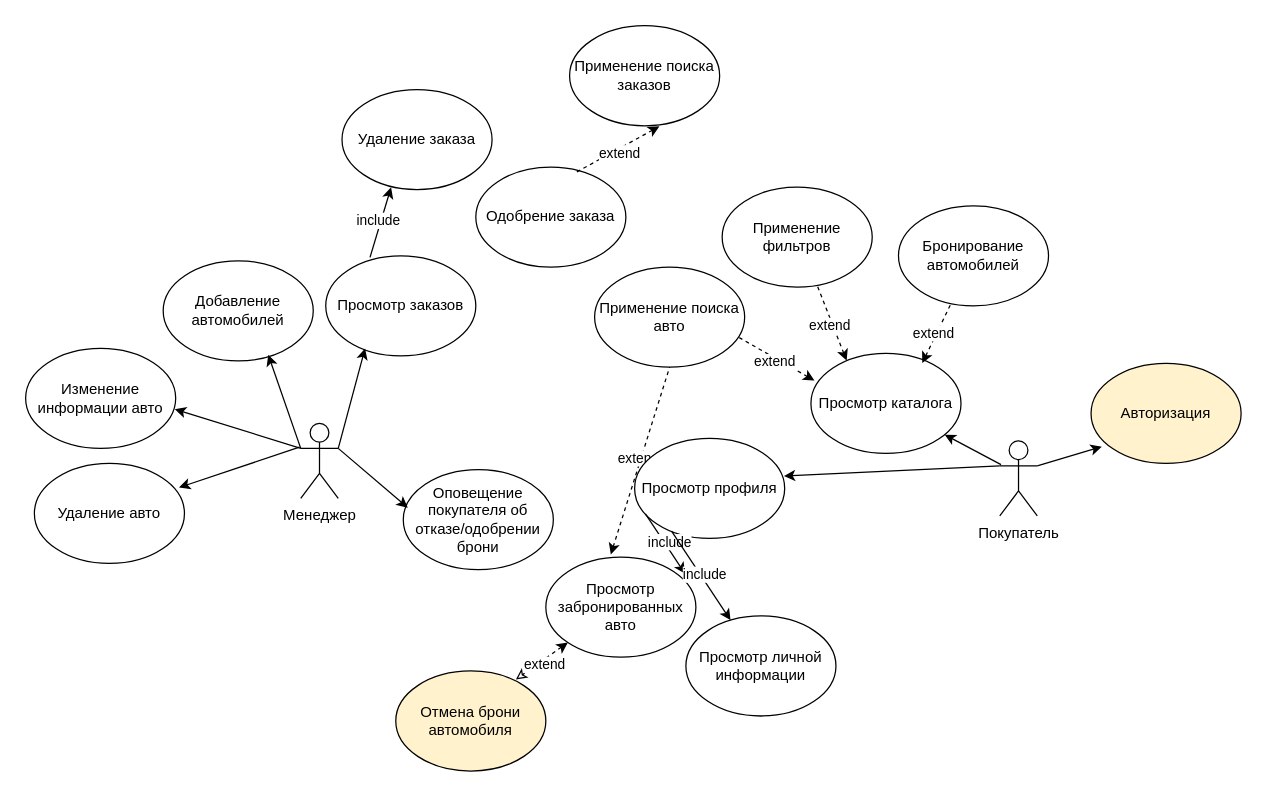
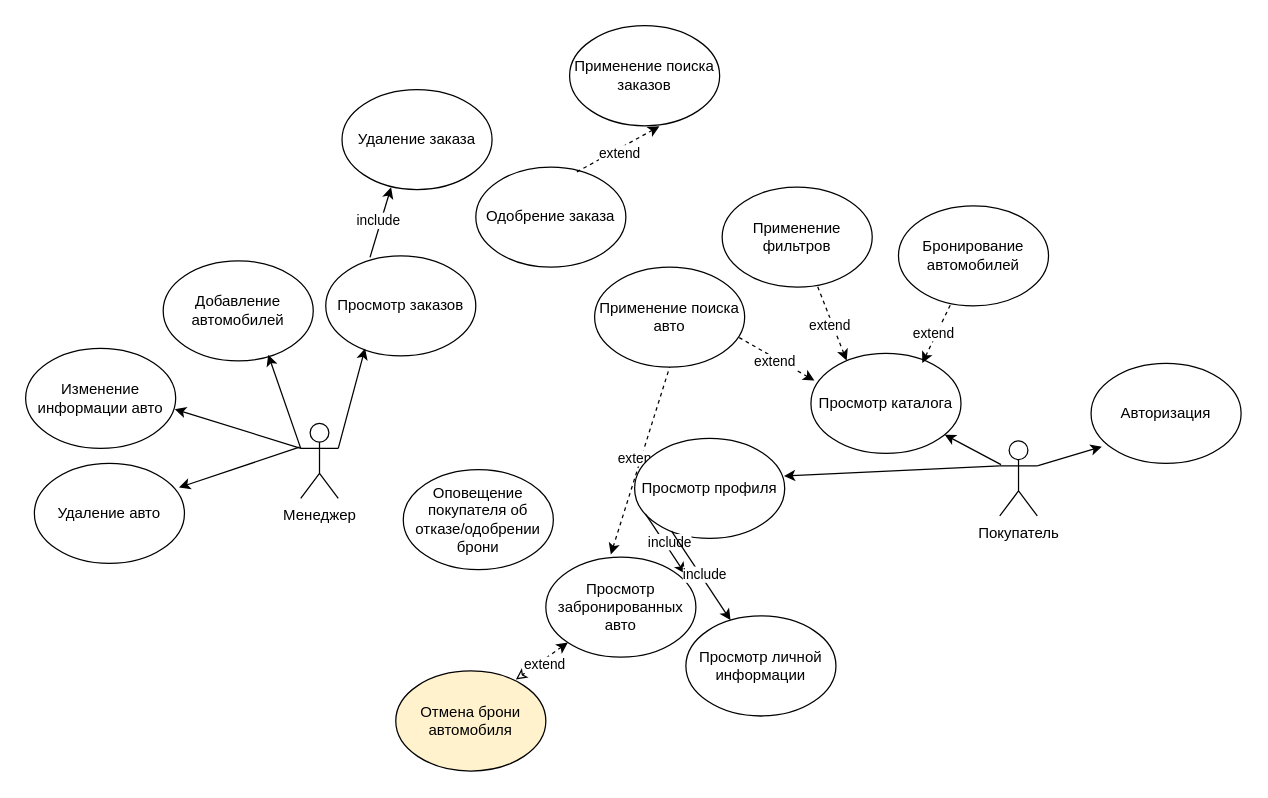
node "Авторизация": fillcolor #fff2cc -> #ffffff
edge "Менеджер" -> "Оповещение покупателя об отказе/одобрении брони": removed
